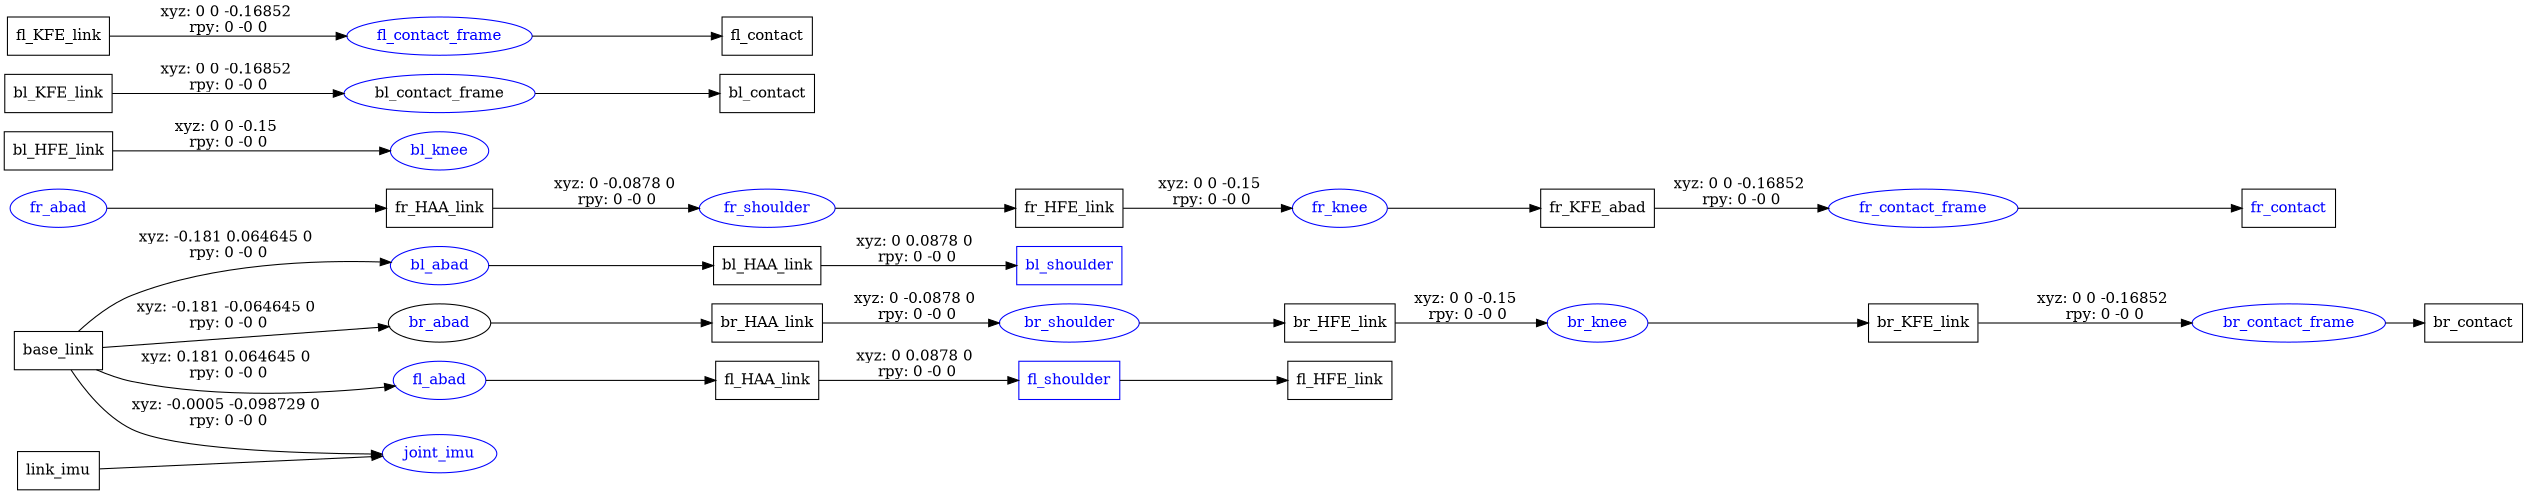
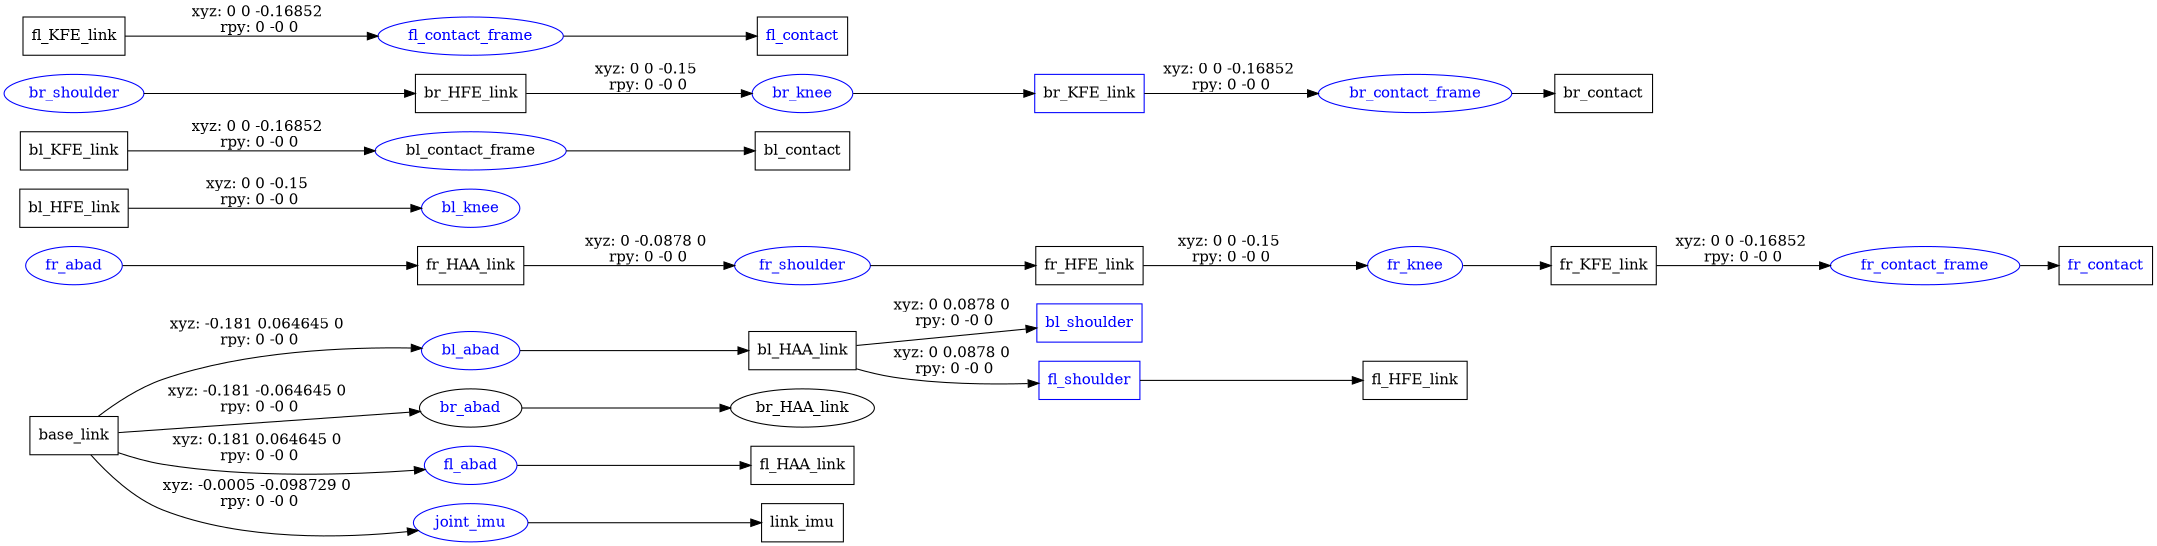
node "fl_contact": fontcolor black -> blue
node "fr_KFE_abad": label "fr_KFE_abad" -> "fr_KFE_link"
node "br_HAA_link": shape box -> ellipse
edge "br_HAA_link" -> "br_shoulder": removed, label "xyz: 0 -0.0878 0 rpy: 0 -0 0"
node "br_KFE_link": color black -> blue
edge "fl_HAA_link" -> "fl_shoulder": now "bl_HAA_link" -> "fl_shoulder"
edge "link_imu" -> "joint_imu": reversed
